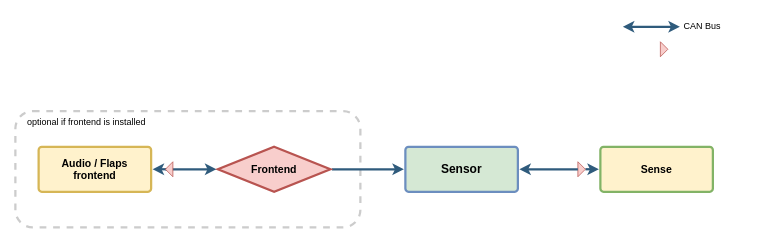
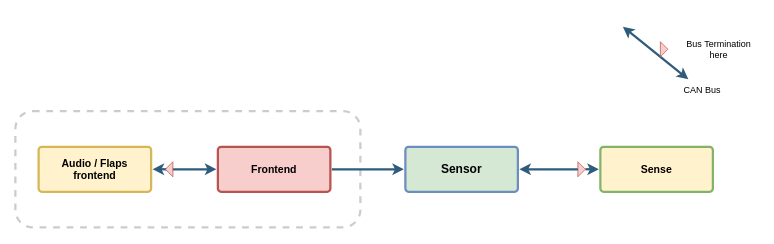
node "CAN Bus": moved (702, 27) -> (702, 90)
node "Bus Termination here": added
node "optional if frontend is installed": removed
node "Frontend": shape diamond -> rounded rectangle
